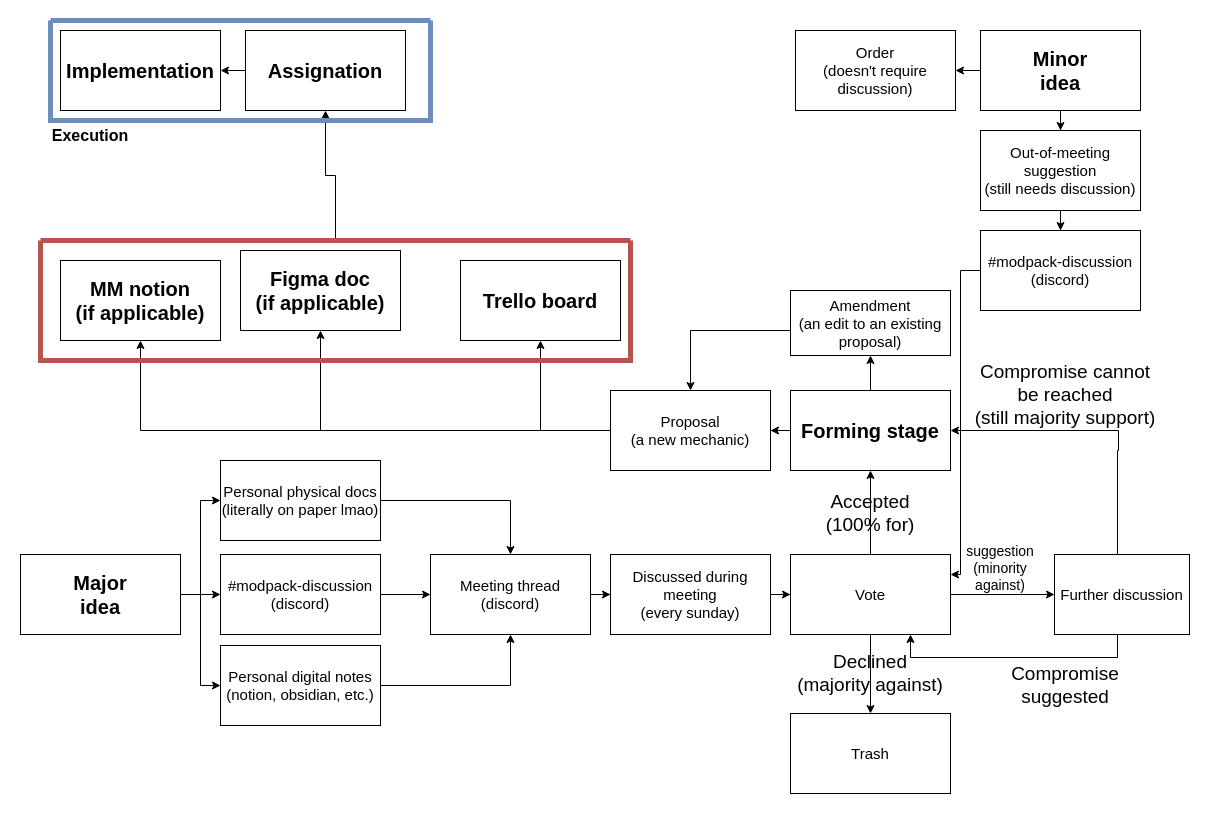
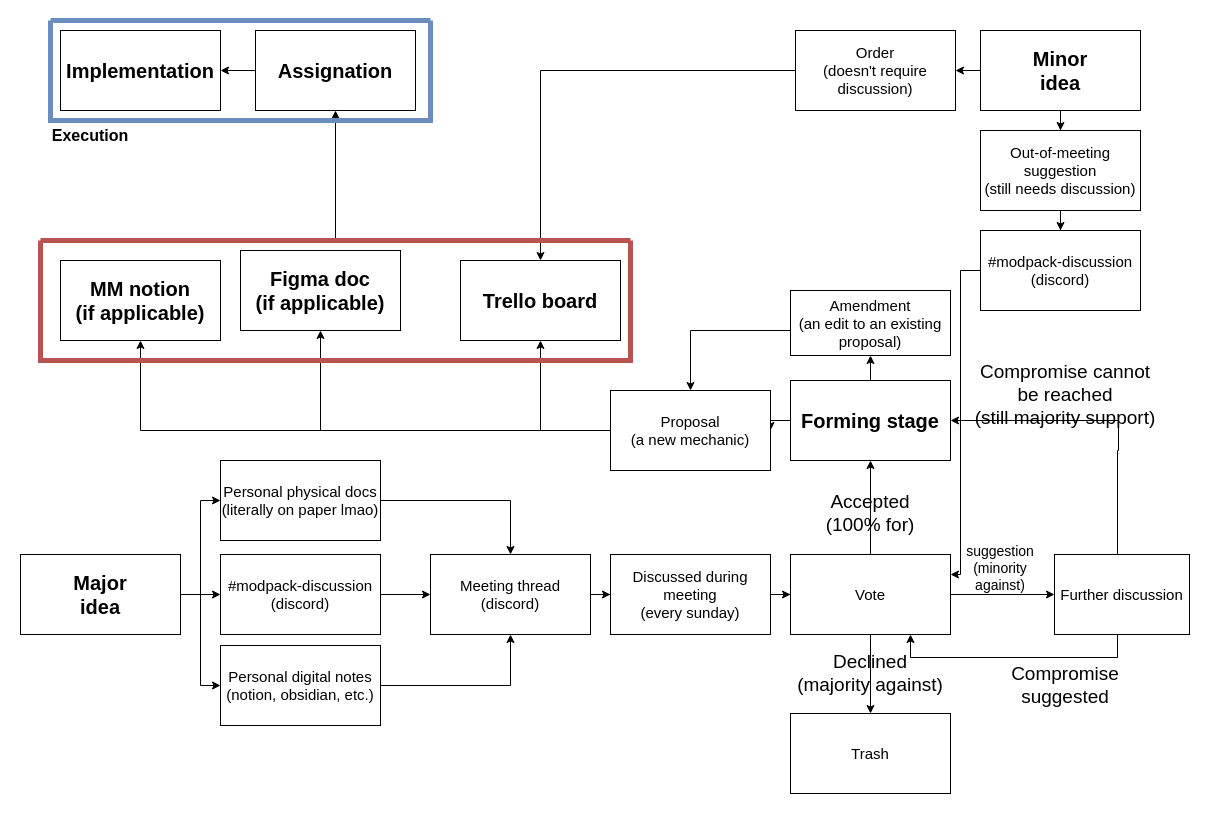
node "Assignation": moved (326, 71) -> (336, 71)
edge "Order (doesn't require discussion)" -> "Trello board": added
node "Forming stage": moved (871, 431) -> (871, 421)
